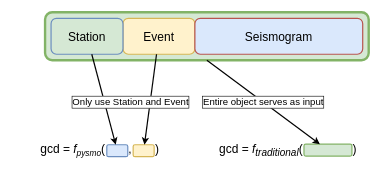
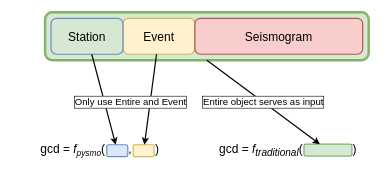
node "Seismogram": fillcolor #dae8fc -> #f8cecc
node "Only use Station and Event": label "Only use Station and Event" -> "Only use Entire and Event"
